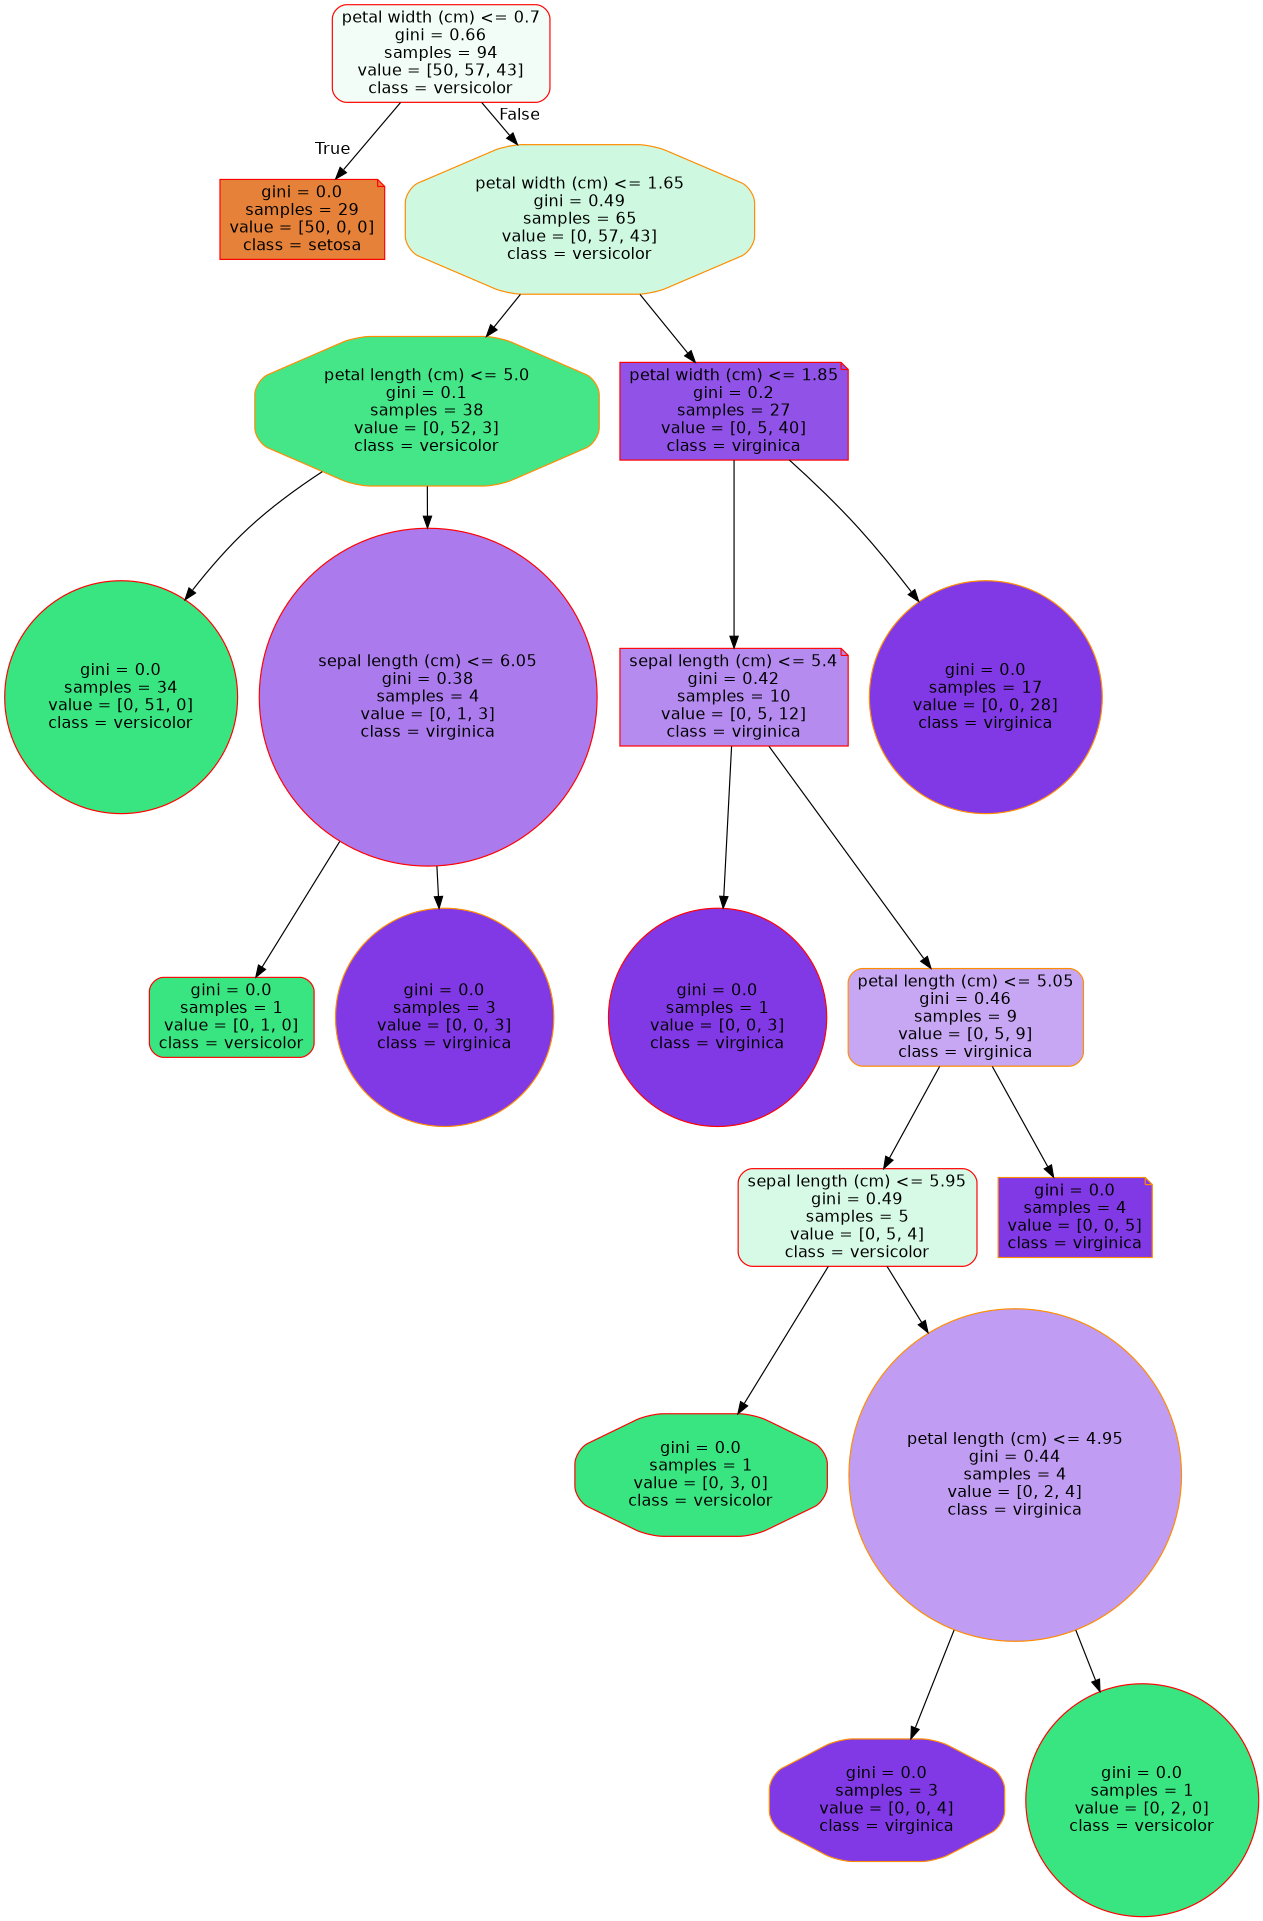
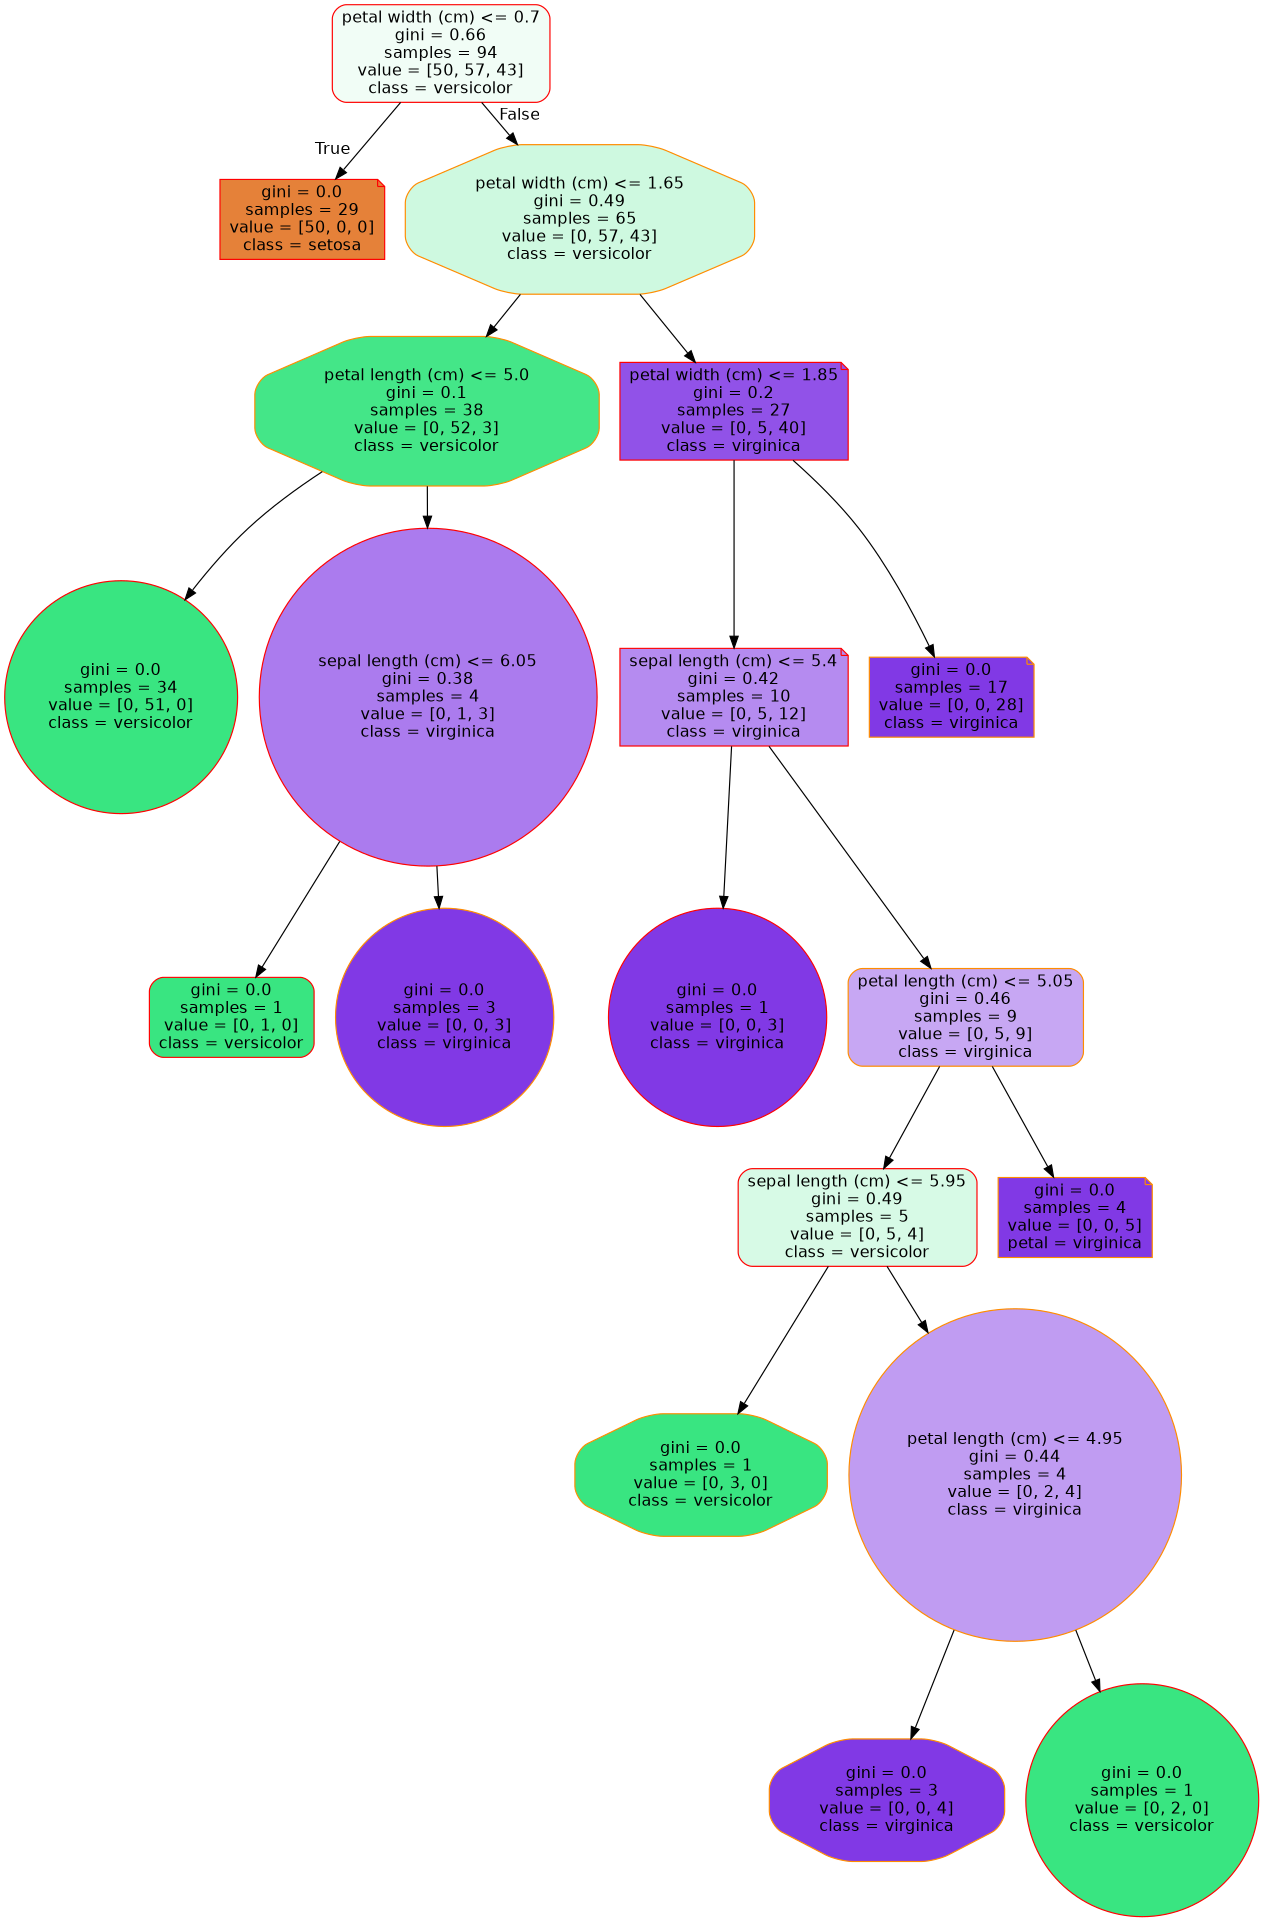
node "gini = 0.0 samples = 17 value = [0, 0, 28] class = virginica": shape circle -> note
node "gini = 0.0 samples = 4 value = [0, 0, 5] class = virginica": label "gini = 0.0 samples = 4 value = [0, 0, 5] class = virginica" -> "gini = 0.0 samples = 4 value = [0, 0, 5] petal = virginica"
node "gini = 0.0 samples = 1 value = [0, 3, 0] class = versicolor": color red -> darkorange
